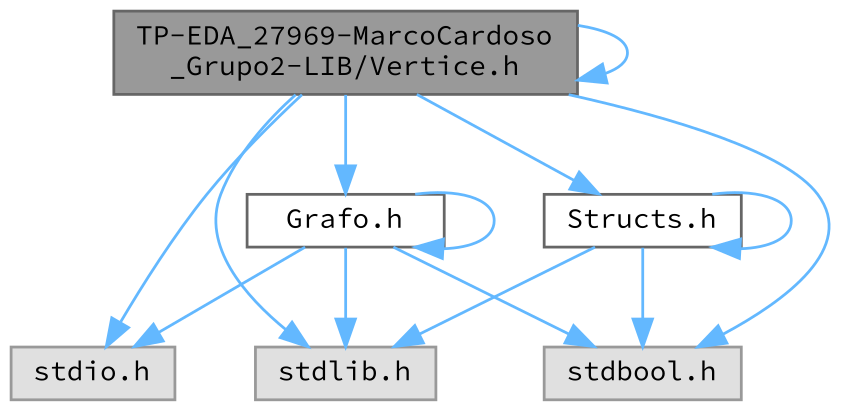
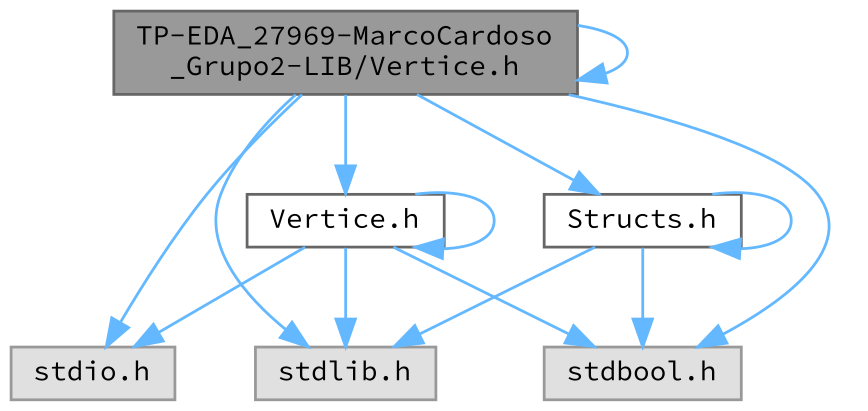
node "Grafo.h": label "Grafo.h" -> "Vertice.h"
